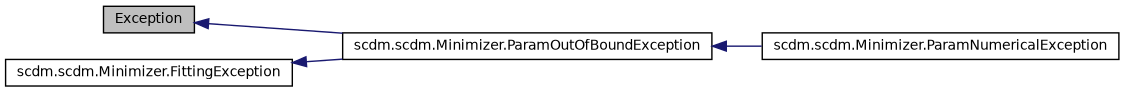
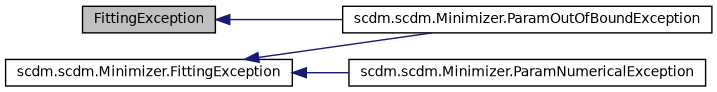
node "Exception": label "Exception" -> "FittingException"
edge "scdm.scdm.Minimizer.ParamNumericalException" -> "scdm.scdm.Minimizer.ParamOutOfBoundException": now "scdm.scdm.Minimizer.ParamNumericalException" -> "scdm.scdm.Minimizer.FittingException"
